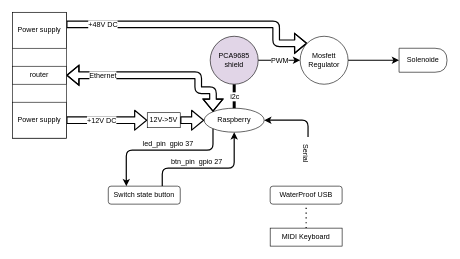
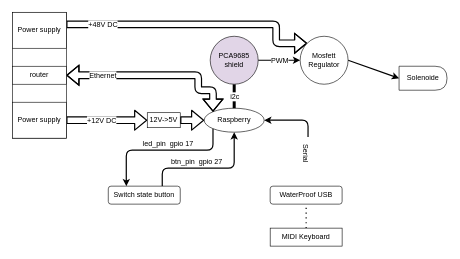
node "Solenoide": moved (423, 60) -> (423, 78)
node "led_pin gpio 37": label "led_pin gpio 37" -> "led_pin gpio 17"
